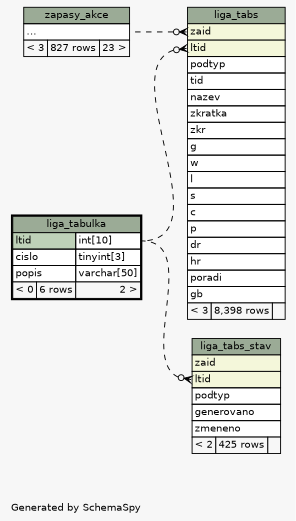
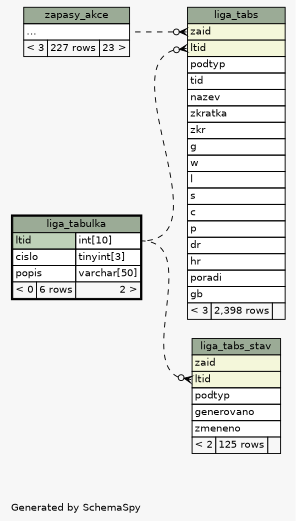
node "zapasy_akce": text "827 rows" -> "227 rows"
node "liga_tabs": text "8,398 rows" -> "2,398 rows"
node "liga_tabs_stav": text "425 rows" -> "125 rows"
